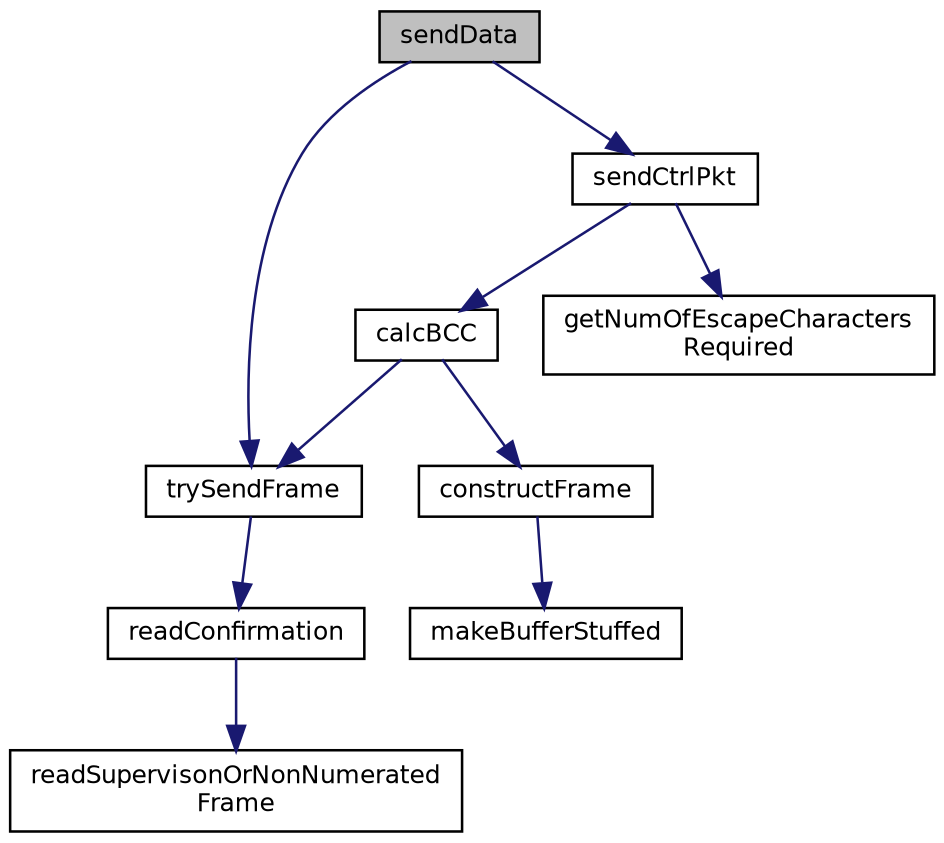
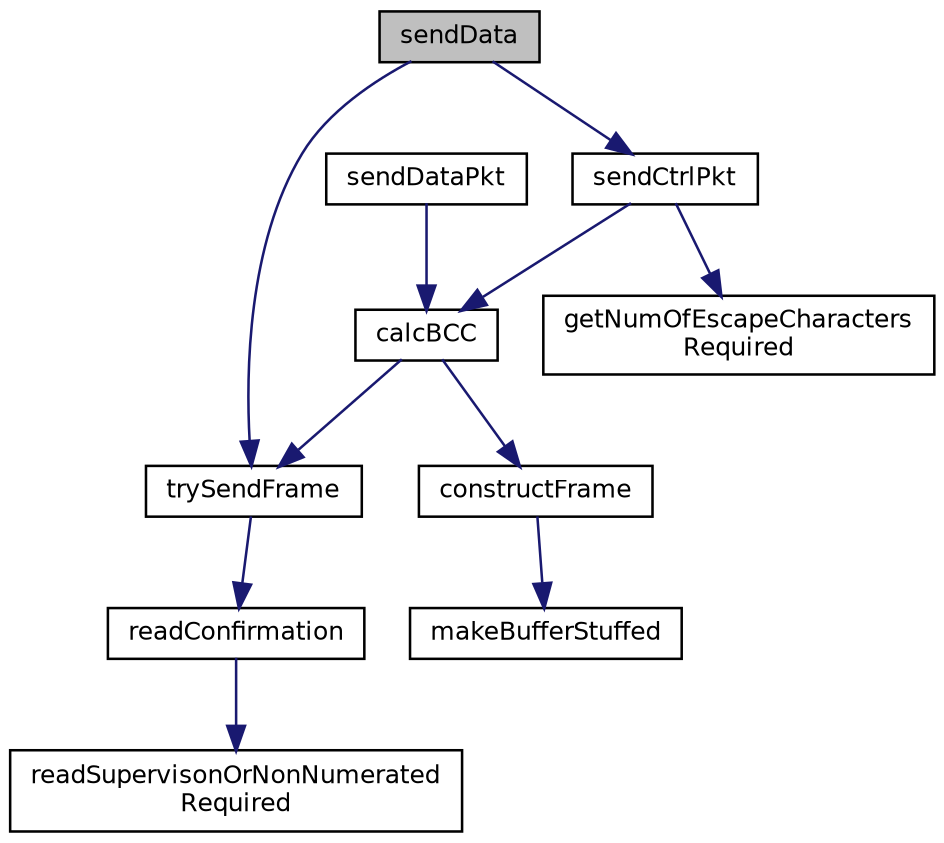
node "sendDataPkt": added
node "readSupervisonOrNonNumerated Frame": label "readSupervisonOrNonNumerated Frame" -> "readSupervisonOrNonNumerated Required"
